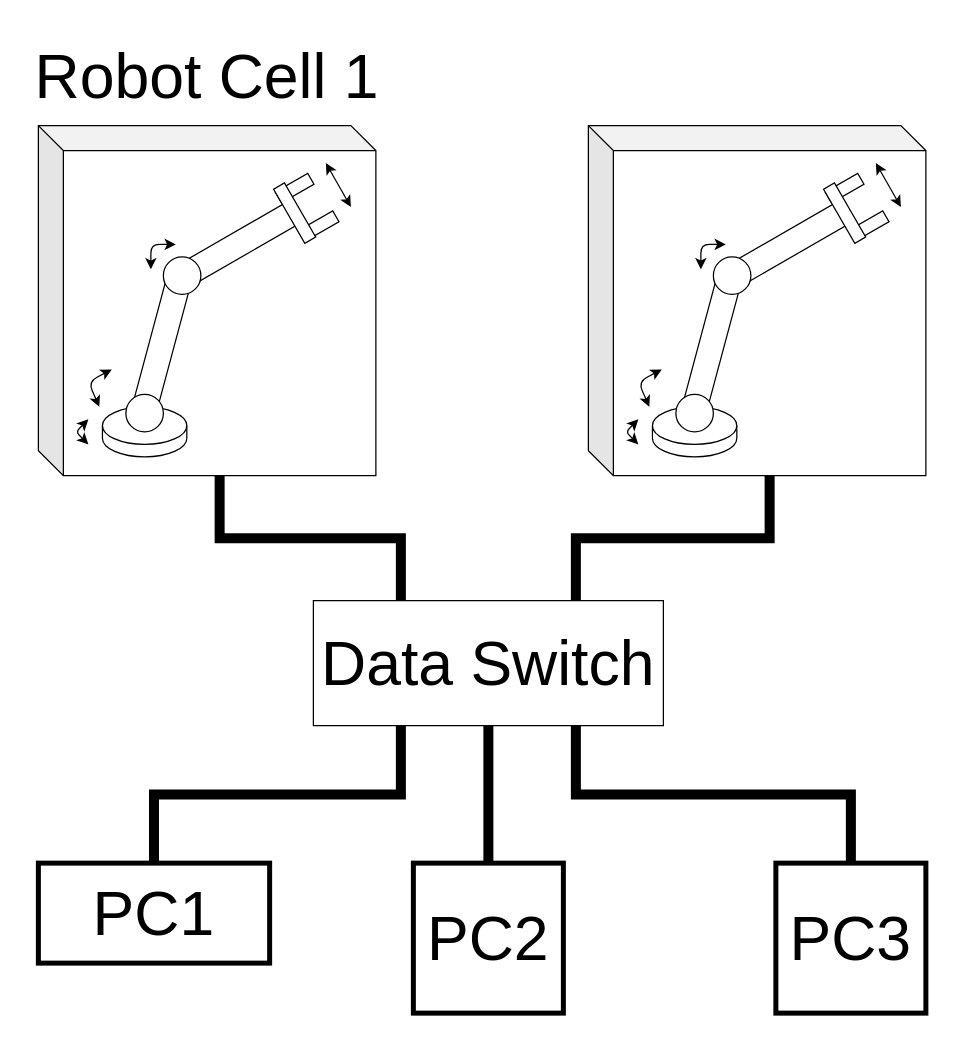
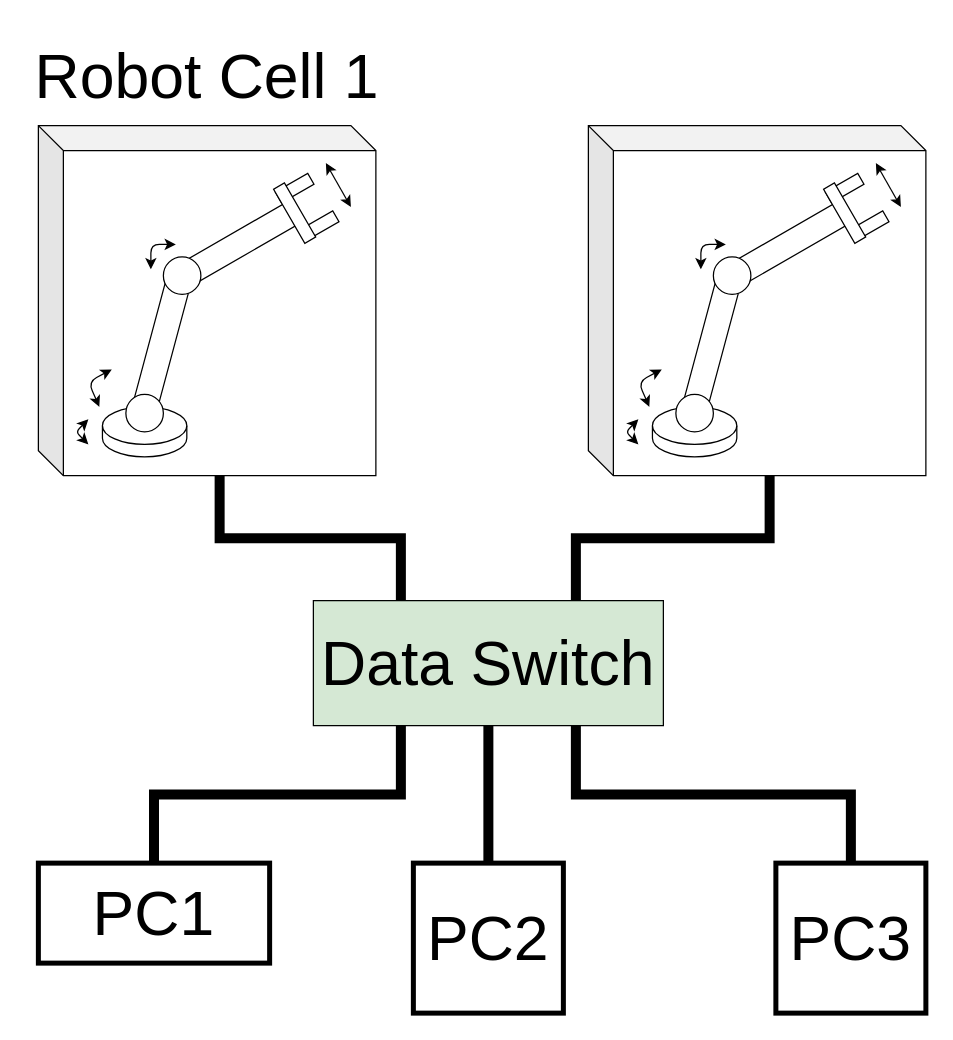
node "Data Switch": fillcolor #ffffff -> #d5e8d4
